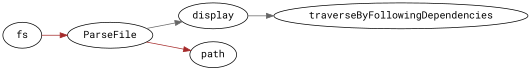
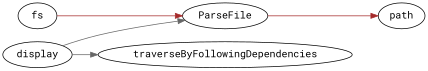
edge "ParseFile" -> "display": reversed
